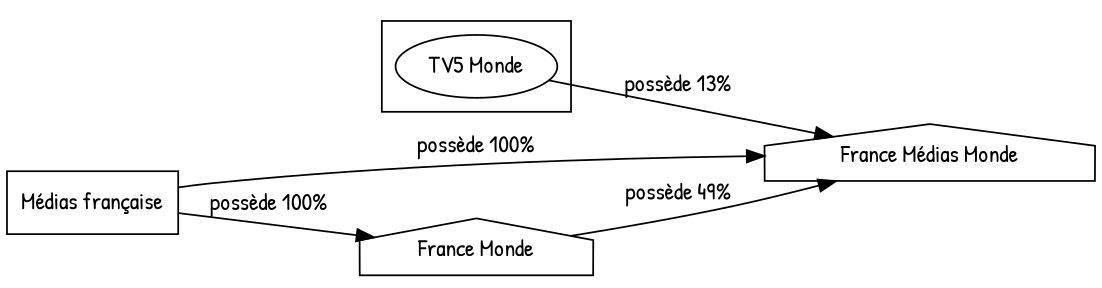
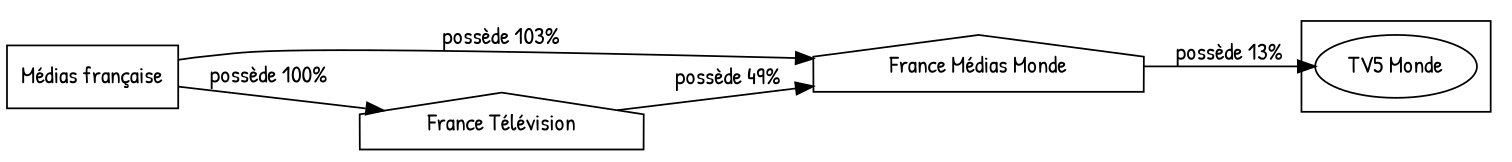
edge "TV5 Monde" -> "France Médias Monde": reversed
edge "Médias française" -> "France Médias Monde": label "possède 100%" -> "possède 103%"
node "France Monde": label "France Monde" -> "France Télévision"
